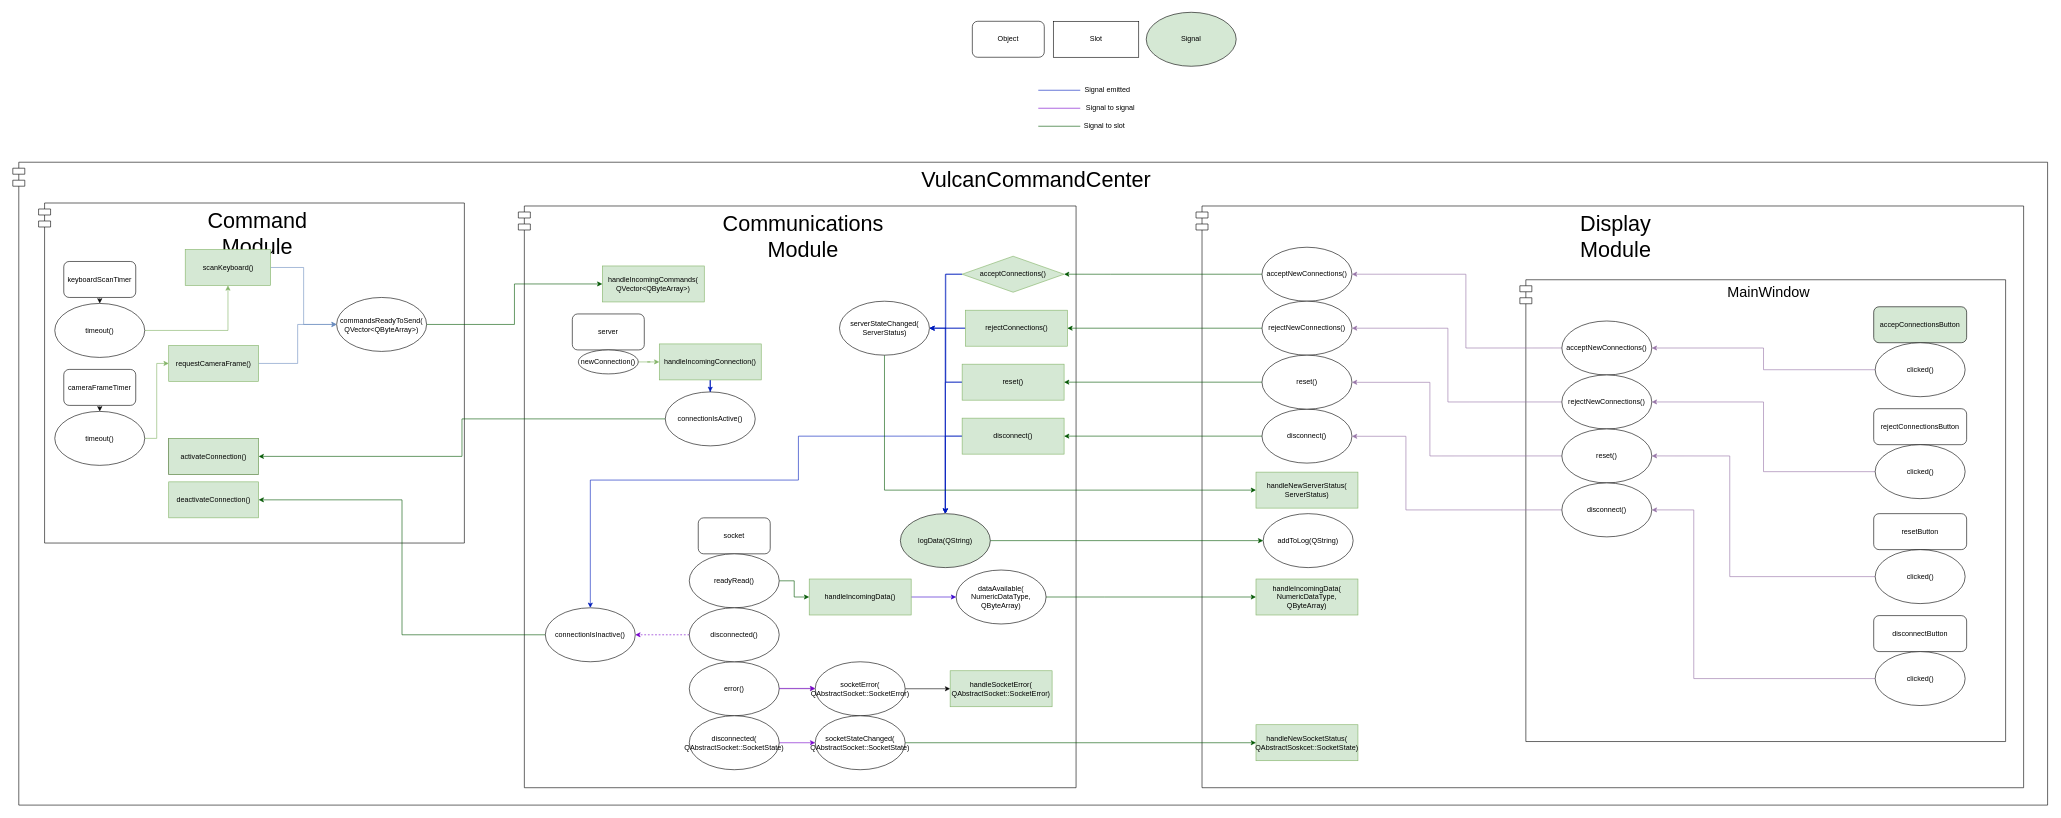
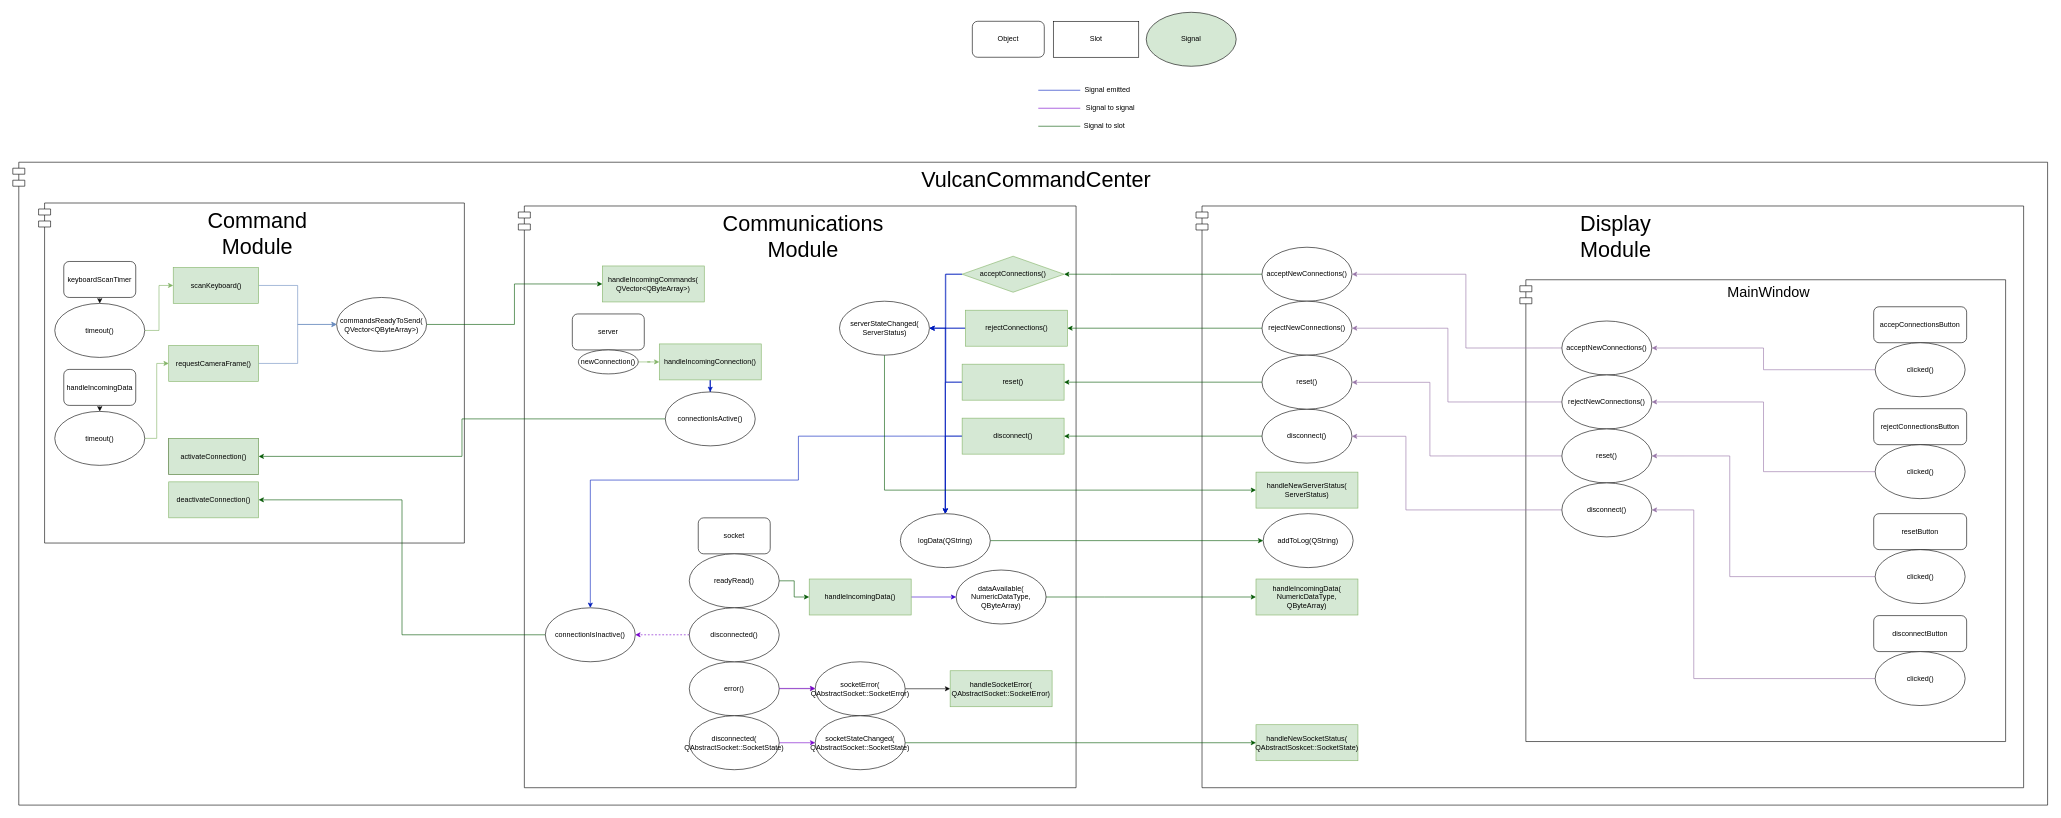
node "scanKeyboard()": moved (228, 268) -> (216, 286)
node "accepConnectionsButton": fillcolor #d5e8d4 -> #ffffff
node "cameraFrameTimer": label "cameraFrameTimer" -> "handleIncomingData"
node "logData(QString)": fillcolor #d5e8d4 -> #ffffff
